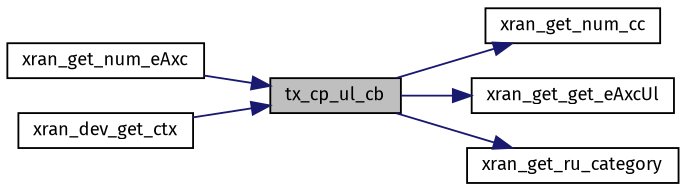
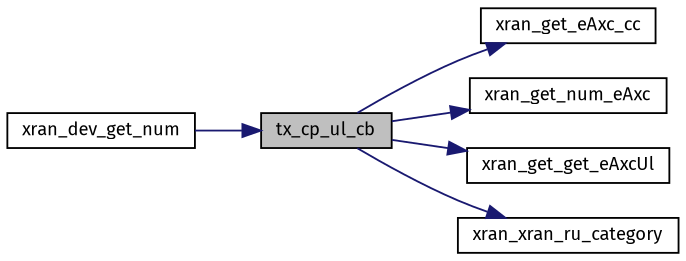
node "xran_get_num_cc": label "xran_get_num_cc" -> "xran_get_eAxc_cc"
edge "xran_get_num_eAxc" -> "tx_cp_ul_cb": reversed
node "xran_dev_get_ctx": label "xran_dev_get_ctx" -> "xran_dev_get_num"
node "xran_get_ru_category": label "xran_get_ru_category" -> "xran_xran_ru_category"
